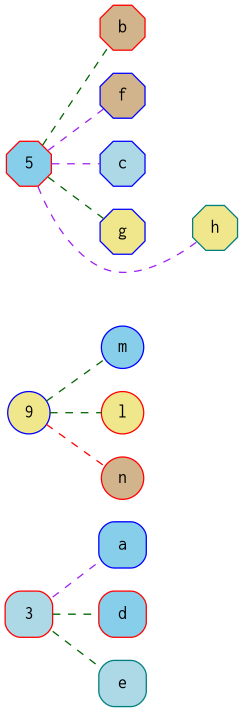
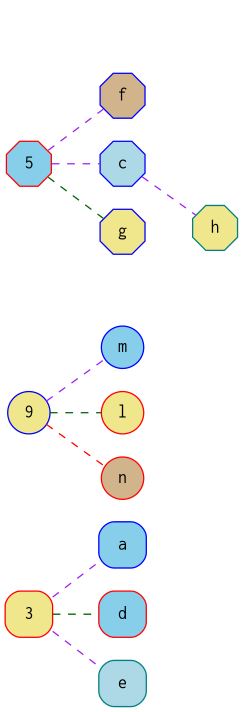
node "b": removed
edge "5" -- "h": now "c" -- "h"
edge "m" -- "9": color darkgreen -> purple
node "3": fillcolor lightblue -> khaki
edge "3" -- "e": color darkgreen -> purple
